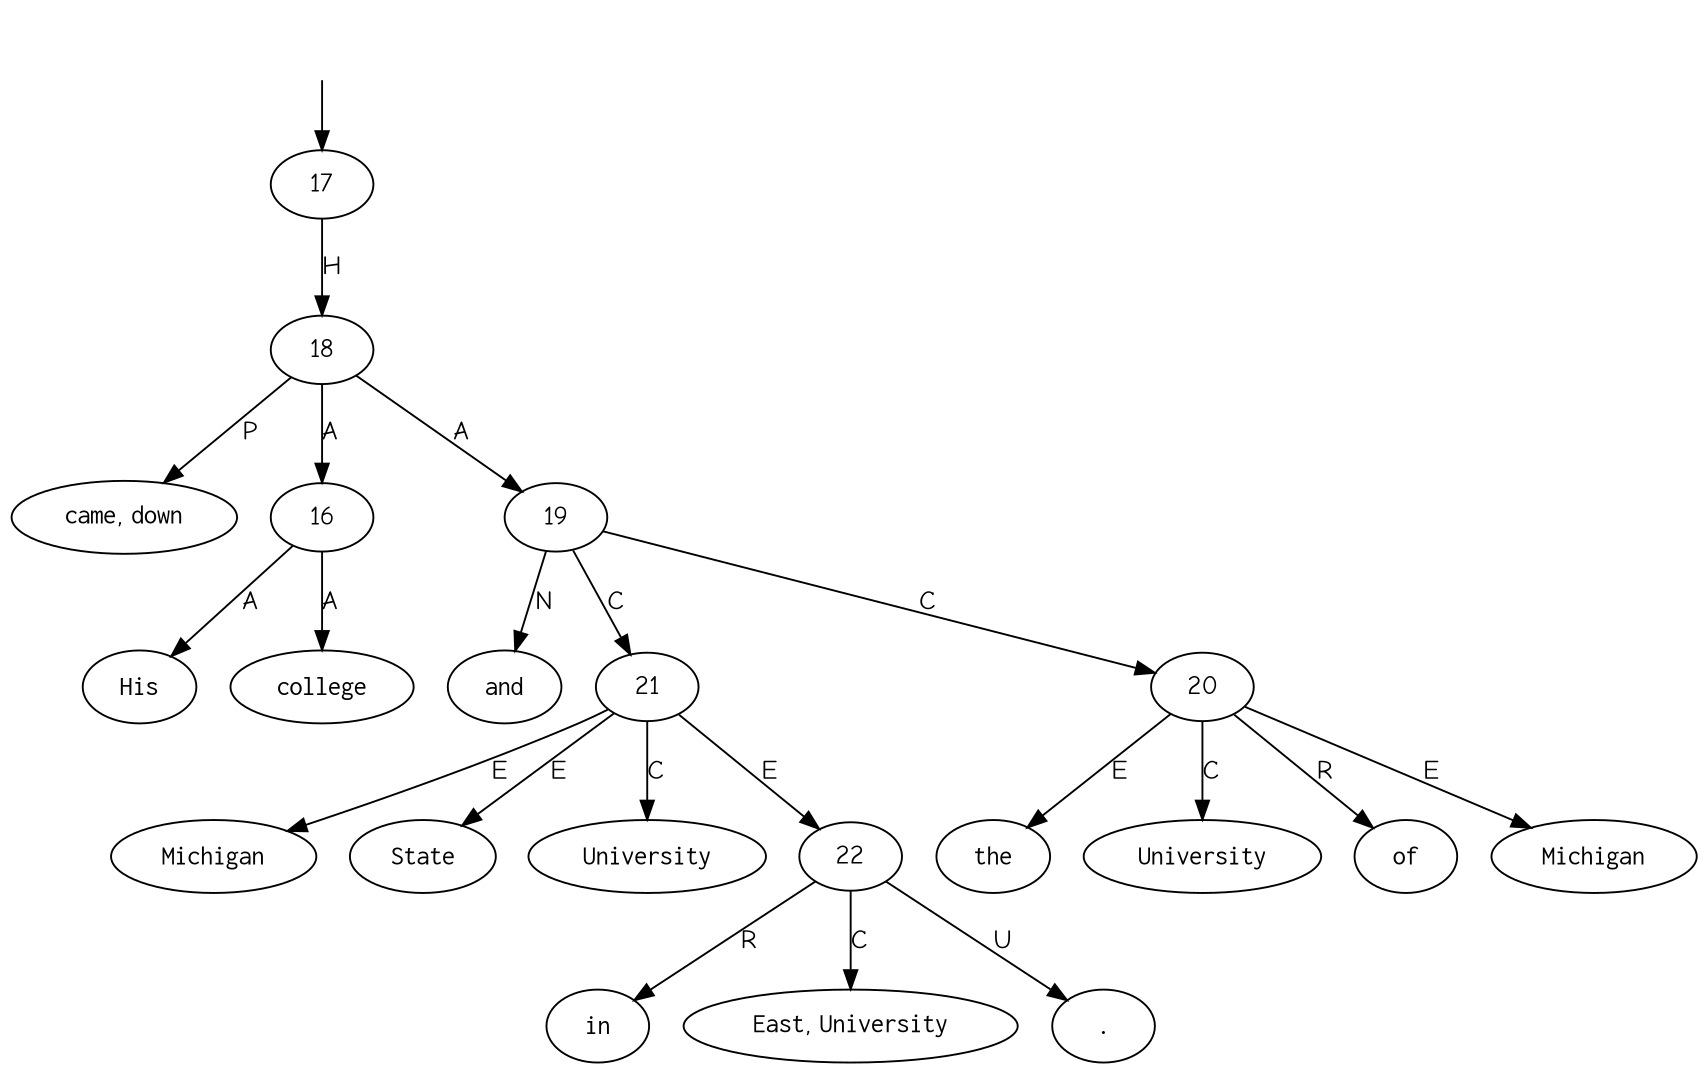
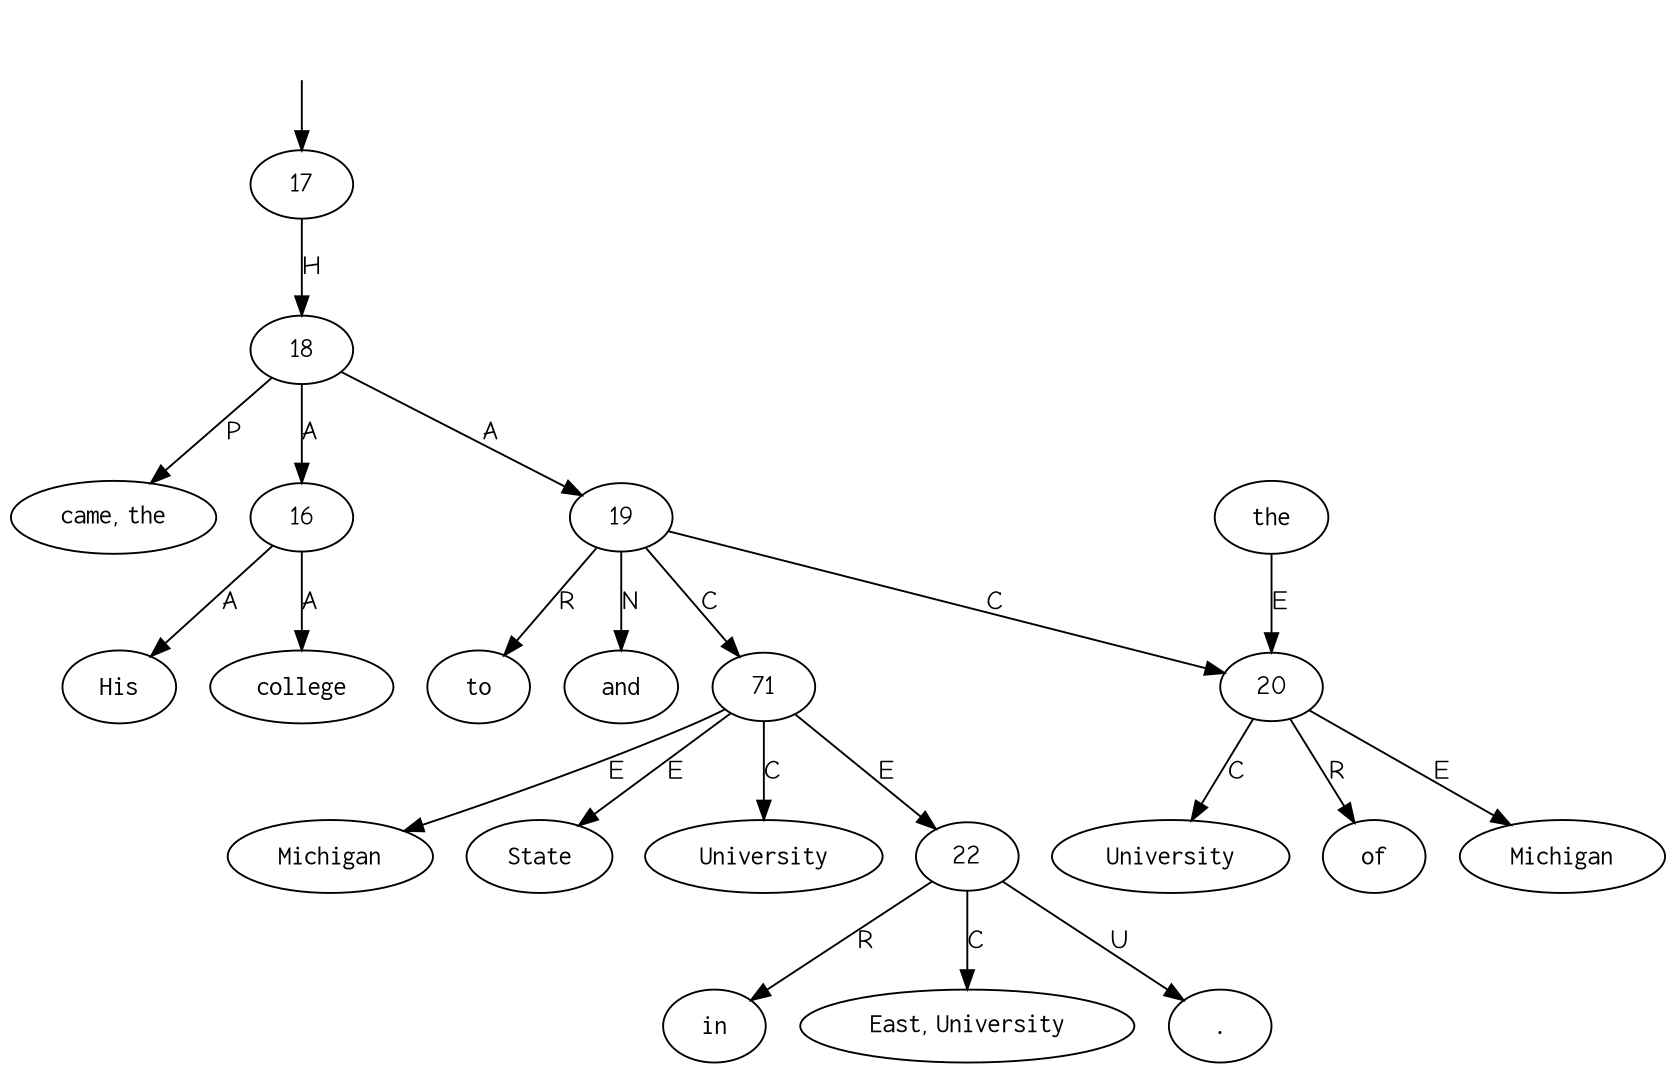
node "came": text "down" -> "the"
node "to": added
node "21": label "21" -> "71"
edge "20" -> "the": reversed
